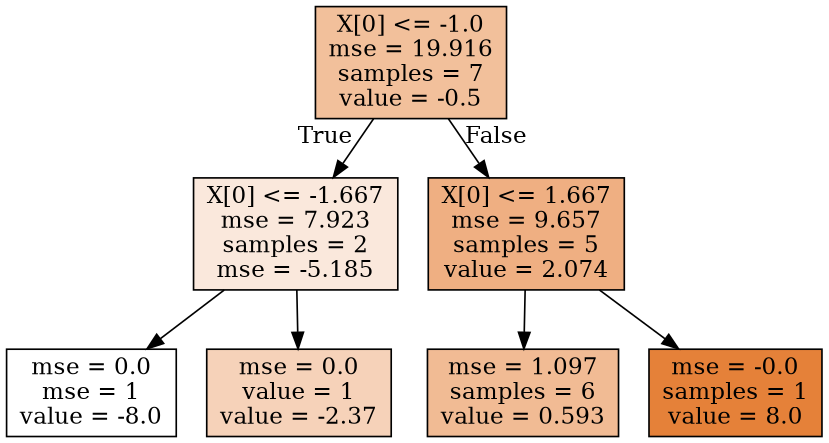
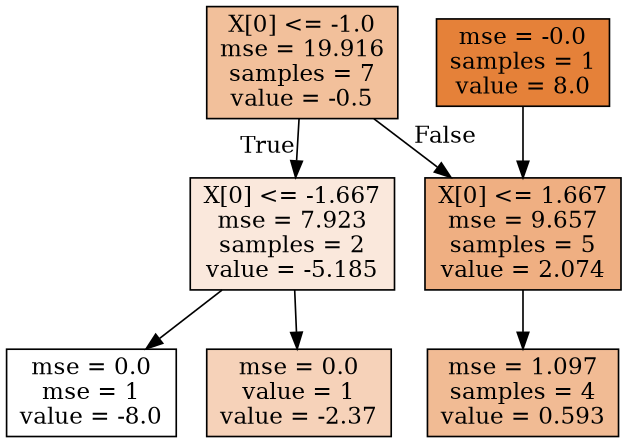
node "X[0] <= -1.667 mse = 7.923 samples = 2 mse = -5.185": label "X[0] <= -1.667 mse = 7.923 samples = 2 mse = -5.185" -> "X[0] <= -1.667 mse = 7.923 samples = 2 value = -5.185"
edge "X[0] <= 1.667 mse = 9.657 samples = 5 value = 2.074" -> "mse = -0.0 samples = 1 value = 8.0": reversed
node "mse = 1.097 samples = 6 value = 0.593": label "mse = 1.097 samples = 6 value = 0.593" -> "mse = 1.097 samples = 4 value = 0.593"
